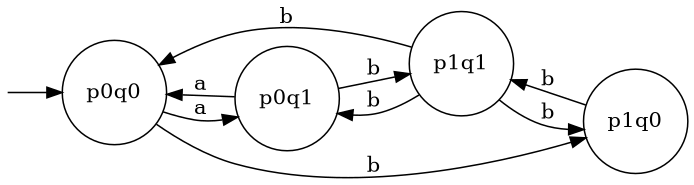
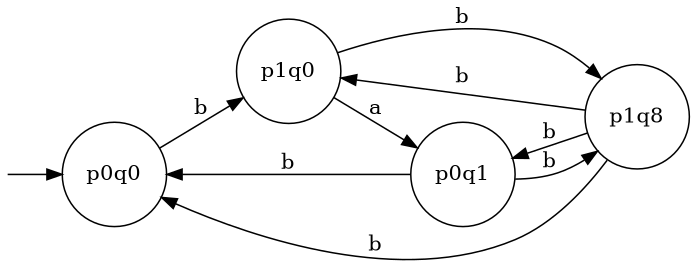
node "p1q1": label "p1q1" -> "p1q8"
edge "p0q1" -> "p0q0": label "a" -> "b"
edge "p0q0" -> "p0q1": now "p1q0" -> "p0q1"
